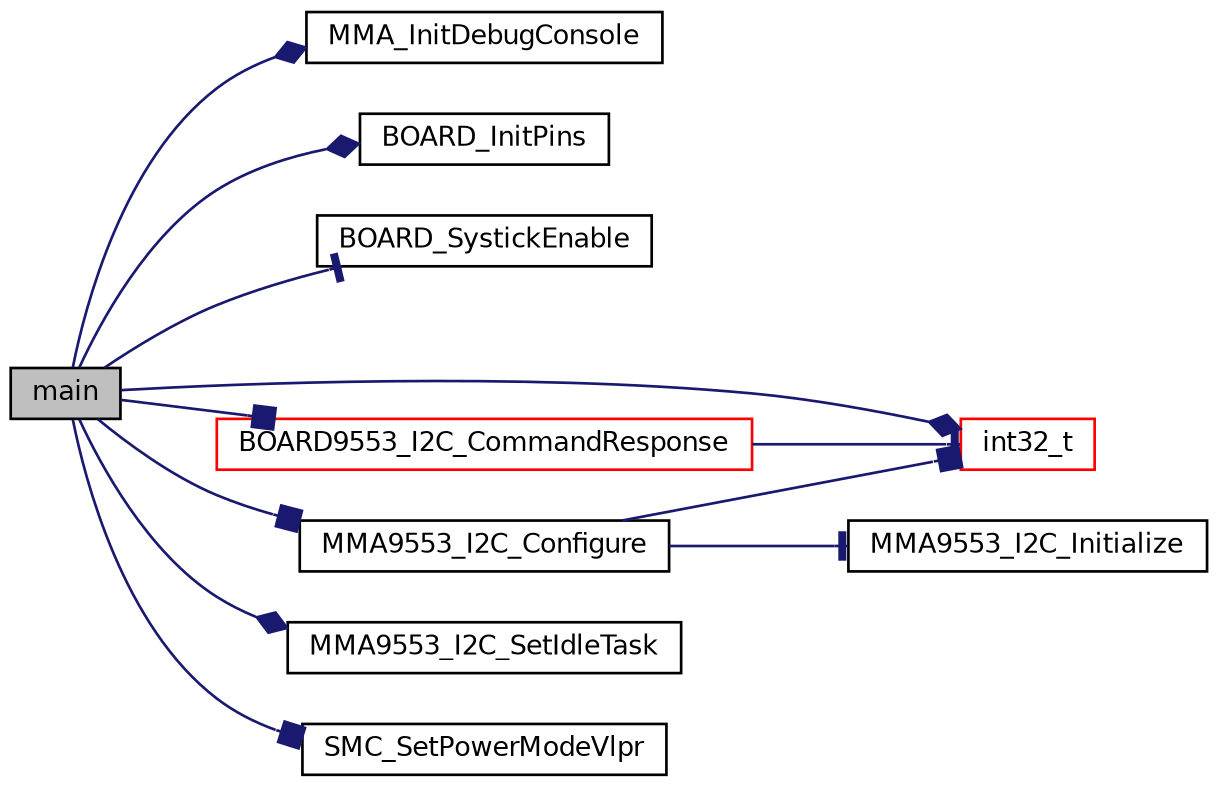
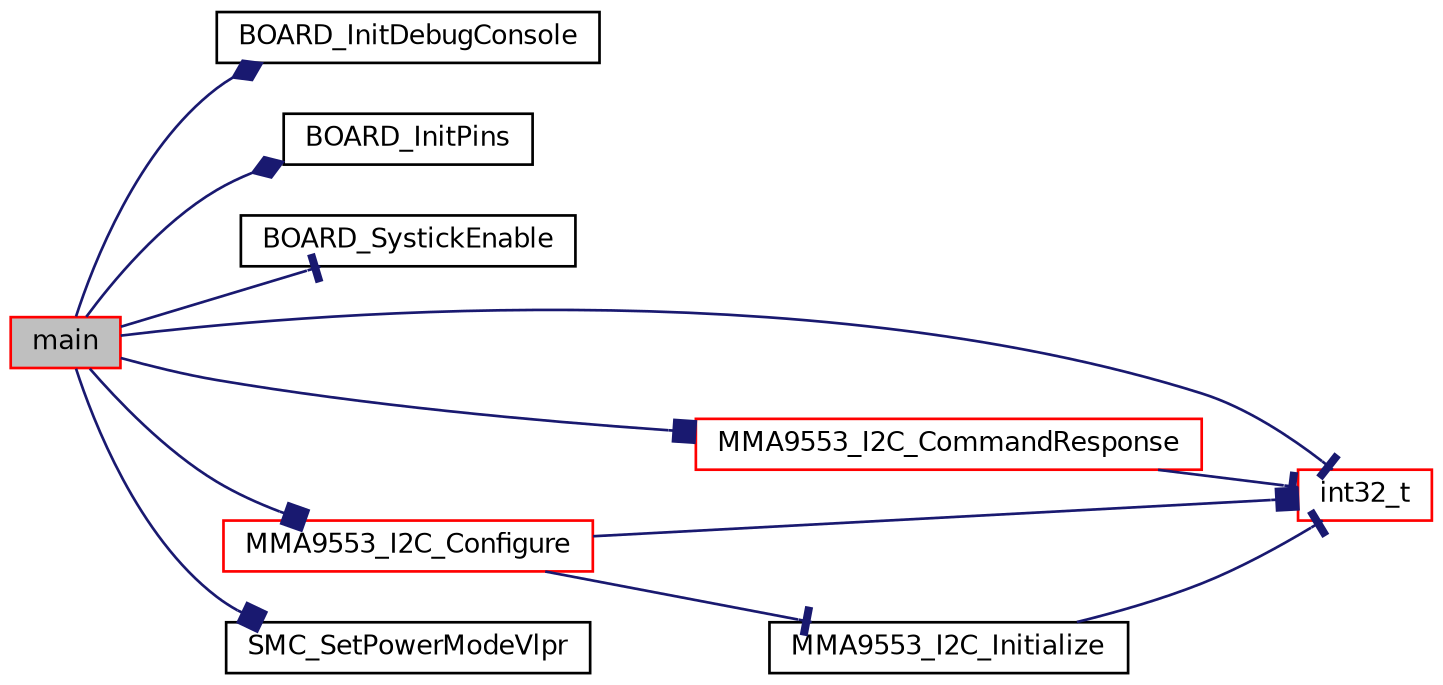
node "MMA_InitDebugConsole": label "MMA_InitDebugConsole" -> "BOARD_InitDebugConsole"
edge "main" -> "int32_t": arrowhead diamond -> tee
node "main": color black -> red
node "BOARD9553_I2C_CommandResponse": label "BOARD9553_I2C_CommandResponse" -> "MMA9553_I2C_CommandResponse"
node "MMA9553_I2C_Configure": color black -> red
edge "MMA9553_I2C_Initialize" -> "int32_t": added
node "MMA9553_I2C_SetIdleTask": removed
